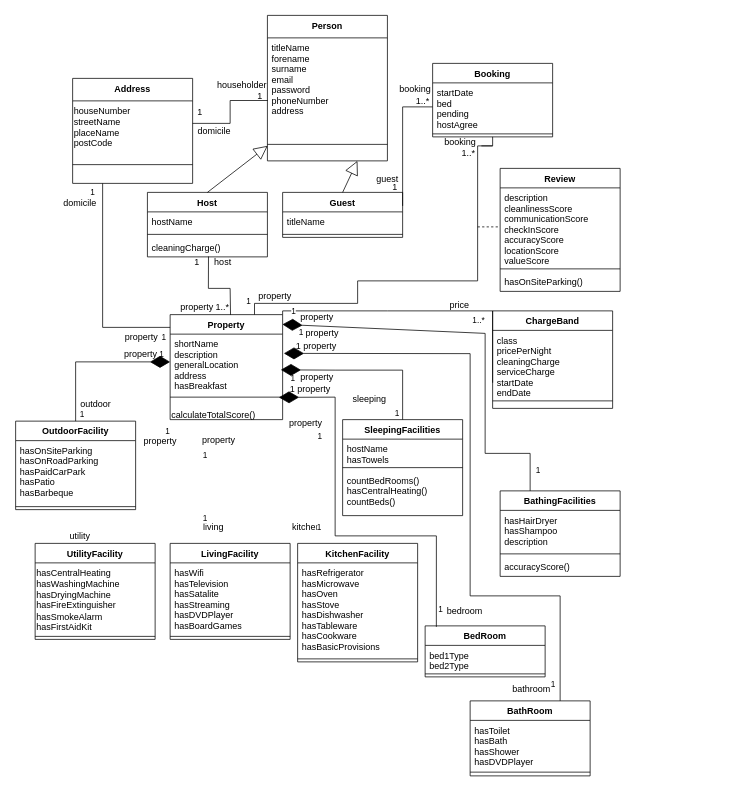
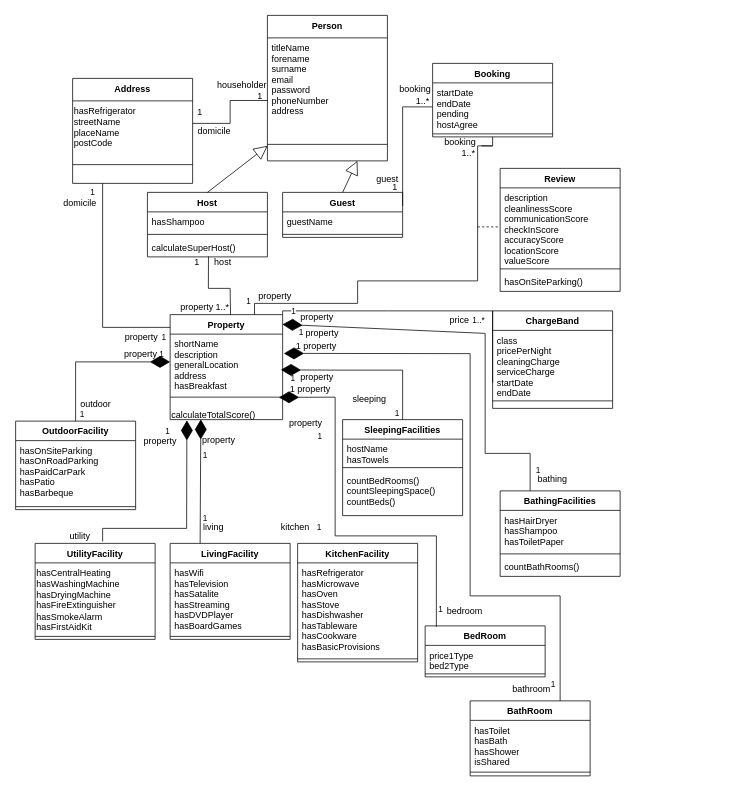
node "startDate bed pending hostAgree": label "startDate bed pending hostAgree" -> "startDate endDate pending hostAgree"
node "houseNumber streetName placeName postCode": label "houseNumber streetName placeName postCode" -> "hasRefrigerator streetName placeName postCode"
node "hostName": label "hostName" -> "hasShampoo"
node "titleName": label "titleName" -> "guestName"
node "cleaningCharge()": label "cleaningCharge()" -> "calculateSuperHost()"
node "price": moved (459, 305) -> (459, 320)
node "bathing": added
node "countBedRooms() hasCentralHeating() countBeds()": label "countBedRooms() hasCentralHeating() countBeds()" -> "countBedRooms() countSleepingSpace() countBeds()"
edge "LivingFacility" -> "calculateTotalScore()": added
node "hasHairDryer hasShampoo description": label "hasHairDryer hasShampoo description" -> "hasHairDryer hasShampoo hasToiletPaper"
node "kitchen": moved (306, 527) -> (295, 527)
edge "utility" -> "calculateTotalScore()": added
node "accuracyScore()": label "accuracyScore()" -> "countBathRooms()"
node "bed1Type bed2Type": label "bed1Type bed2Type" -> "price1Type bed2Type"
node "hasToilet hasBath hasShower hasDVDPlayer": label "hasToilet hasBath hasShower hasDVDPlayer" -> "hasToilet hasBath hasShower isShared"
